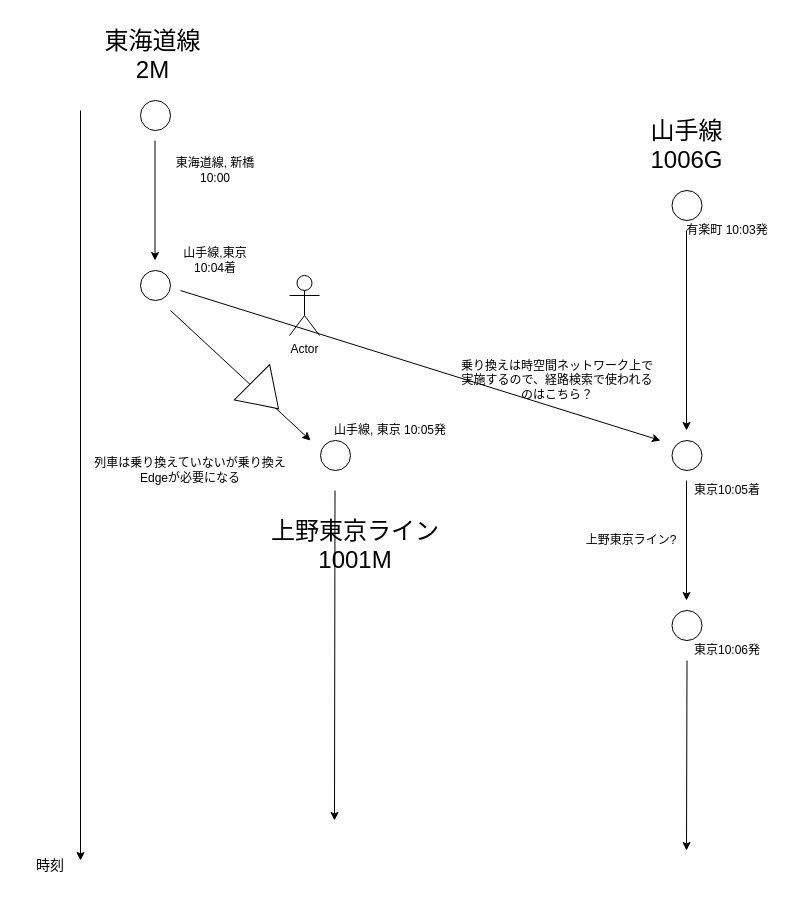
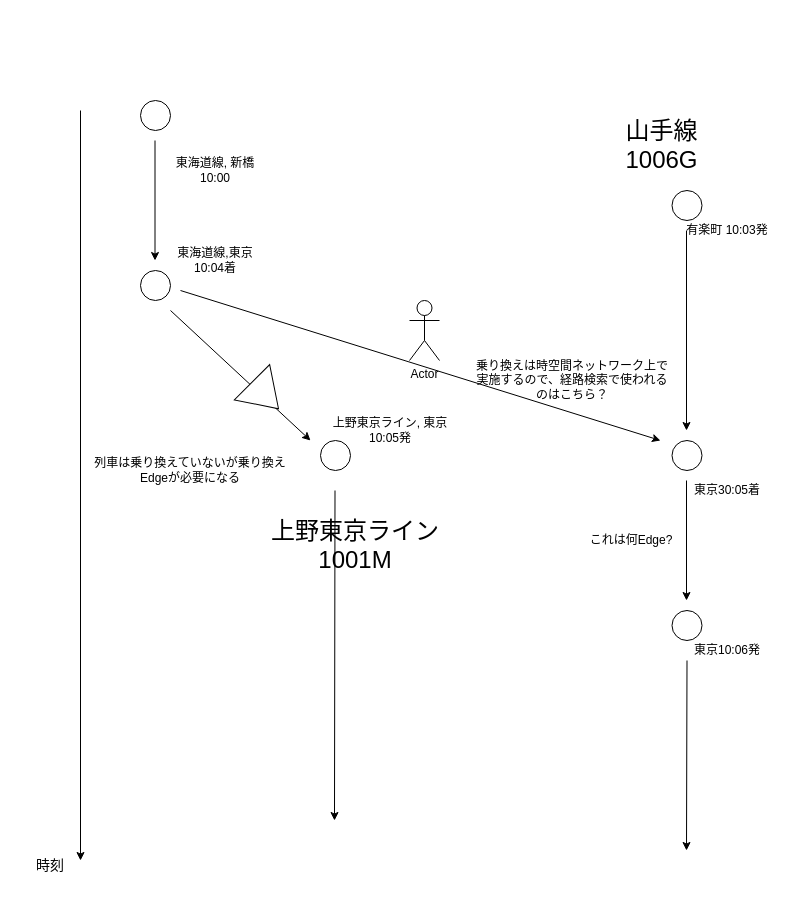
node "東海道線2M": removed
node "山手線 1006G": moved (687, 146) -> (662, 146)
node "山手線,東京 10:04着": label "山手線,東京 10:04着" -> "東海道線,東京 10:04着"
node "Actor": moved (305, 306) -> (425, 331)
node "乗り換えは時空間ネットワーク上で実施するので、経路検索で使われるのはこちら？": moved (557, 381) -> (572, 381)
node "山手線, 東京 10:05発": label "山手線, 東京 10:05発" -> "上野東京ライン, 東京 10:05発"
node "東京10:05着": label "東京10:05着" -> "東京30:05着"
node "上野東京ライン?": label "上野東京ライン?" -> "これは何Edge?"
